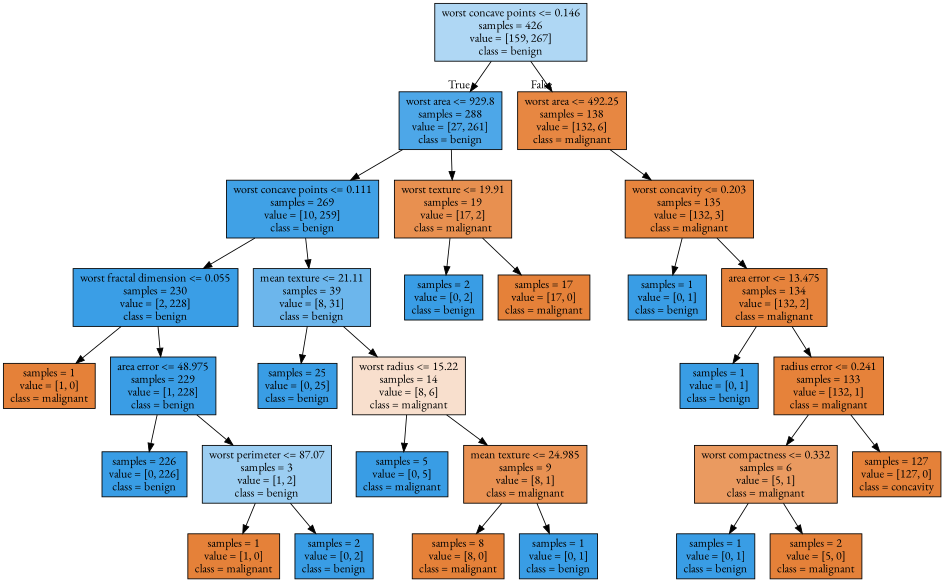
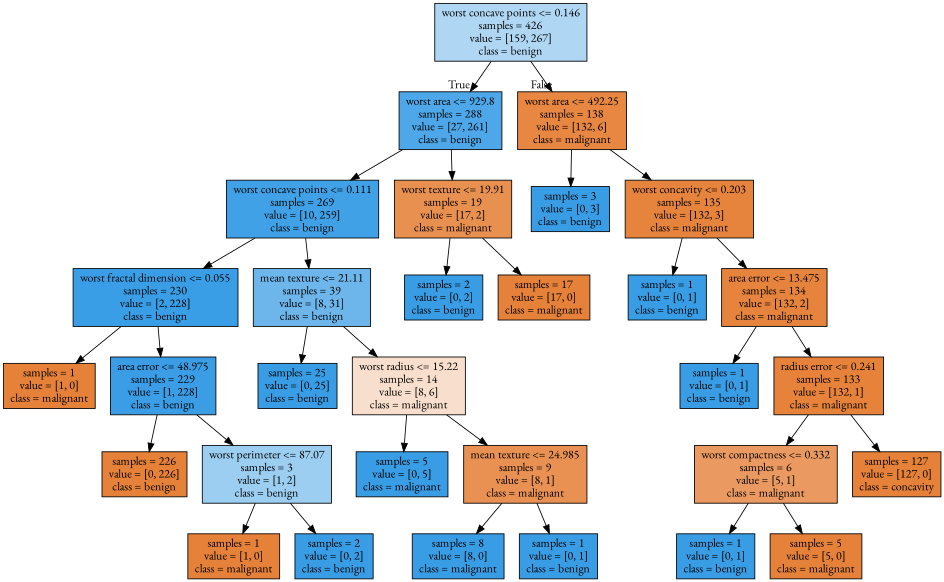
node "samples = 3 value = [0, 3] class = benign": added
node "samples = 226 value = [0, 226] class = benign": fillcolor #399de5ff -> #e58139ff
node "samples = 8 value = [8, 0] class = malignant": fillcolor #e58139ff -> #399de5ff
node "samples = 2 value = [5, 0] class = malignant": label "samples = 2 value = [5, 0] class = malignant" -> "samples = 5 value = [5, 0] class = malignant"
